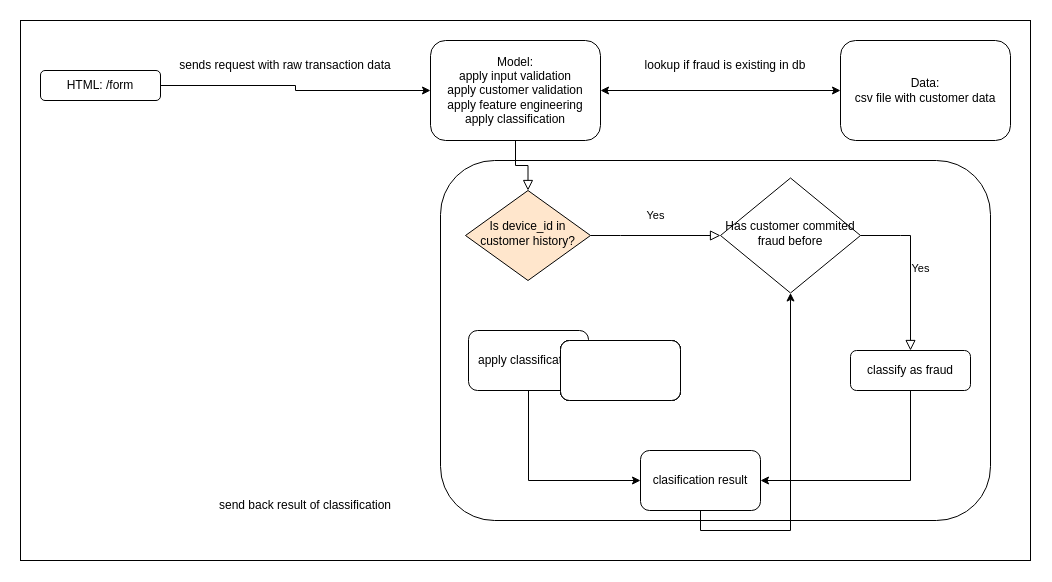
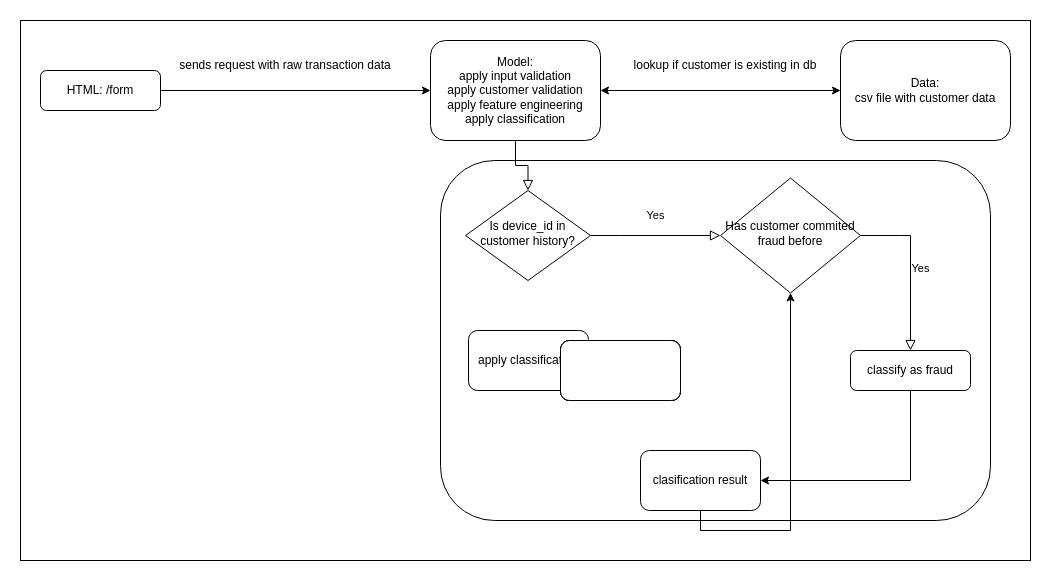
node "lookup if fraud is existing in db": label "lookup if fraud is existing in db" -> "lookup if customer is existing in db"
node "HTML: /form": size 120x30 -> 120x40
node "Is device_id in customer history?": fillcolor #ffe6cc -> #ffffff
edge "apply classification" -> "clasification result": removed
node "send back result of classification": removed
